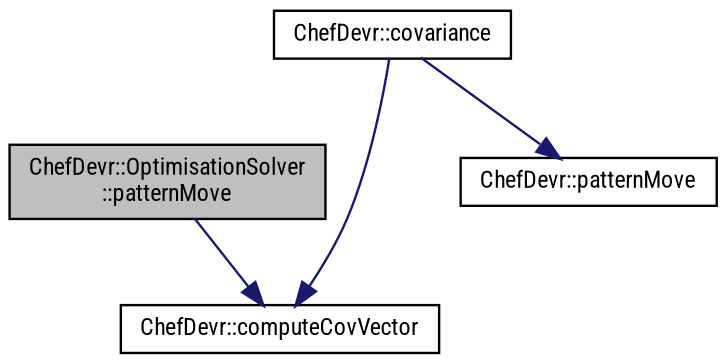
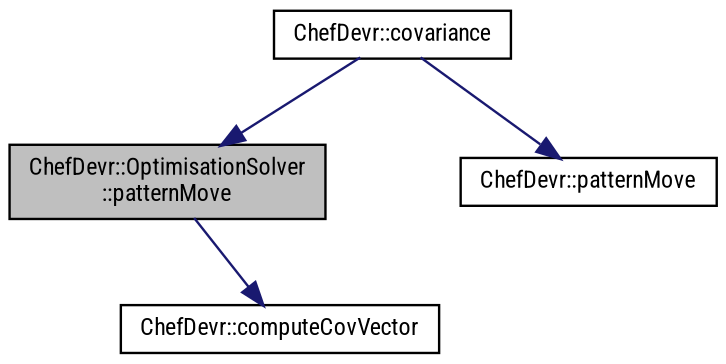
edge "ChefDevr::covariance" -> "ChefDevr::computeCovVector": now "ChefDevr::covariance" -> "ChefDevr::OptimisationSolver ::patternMove"
